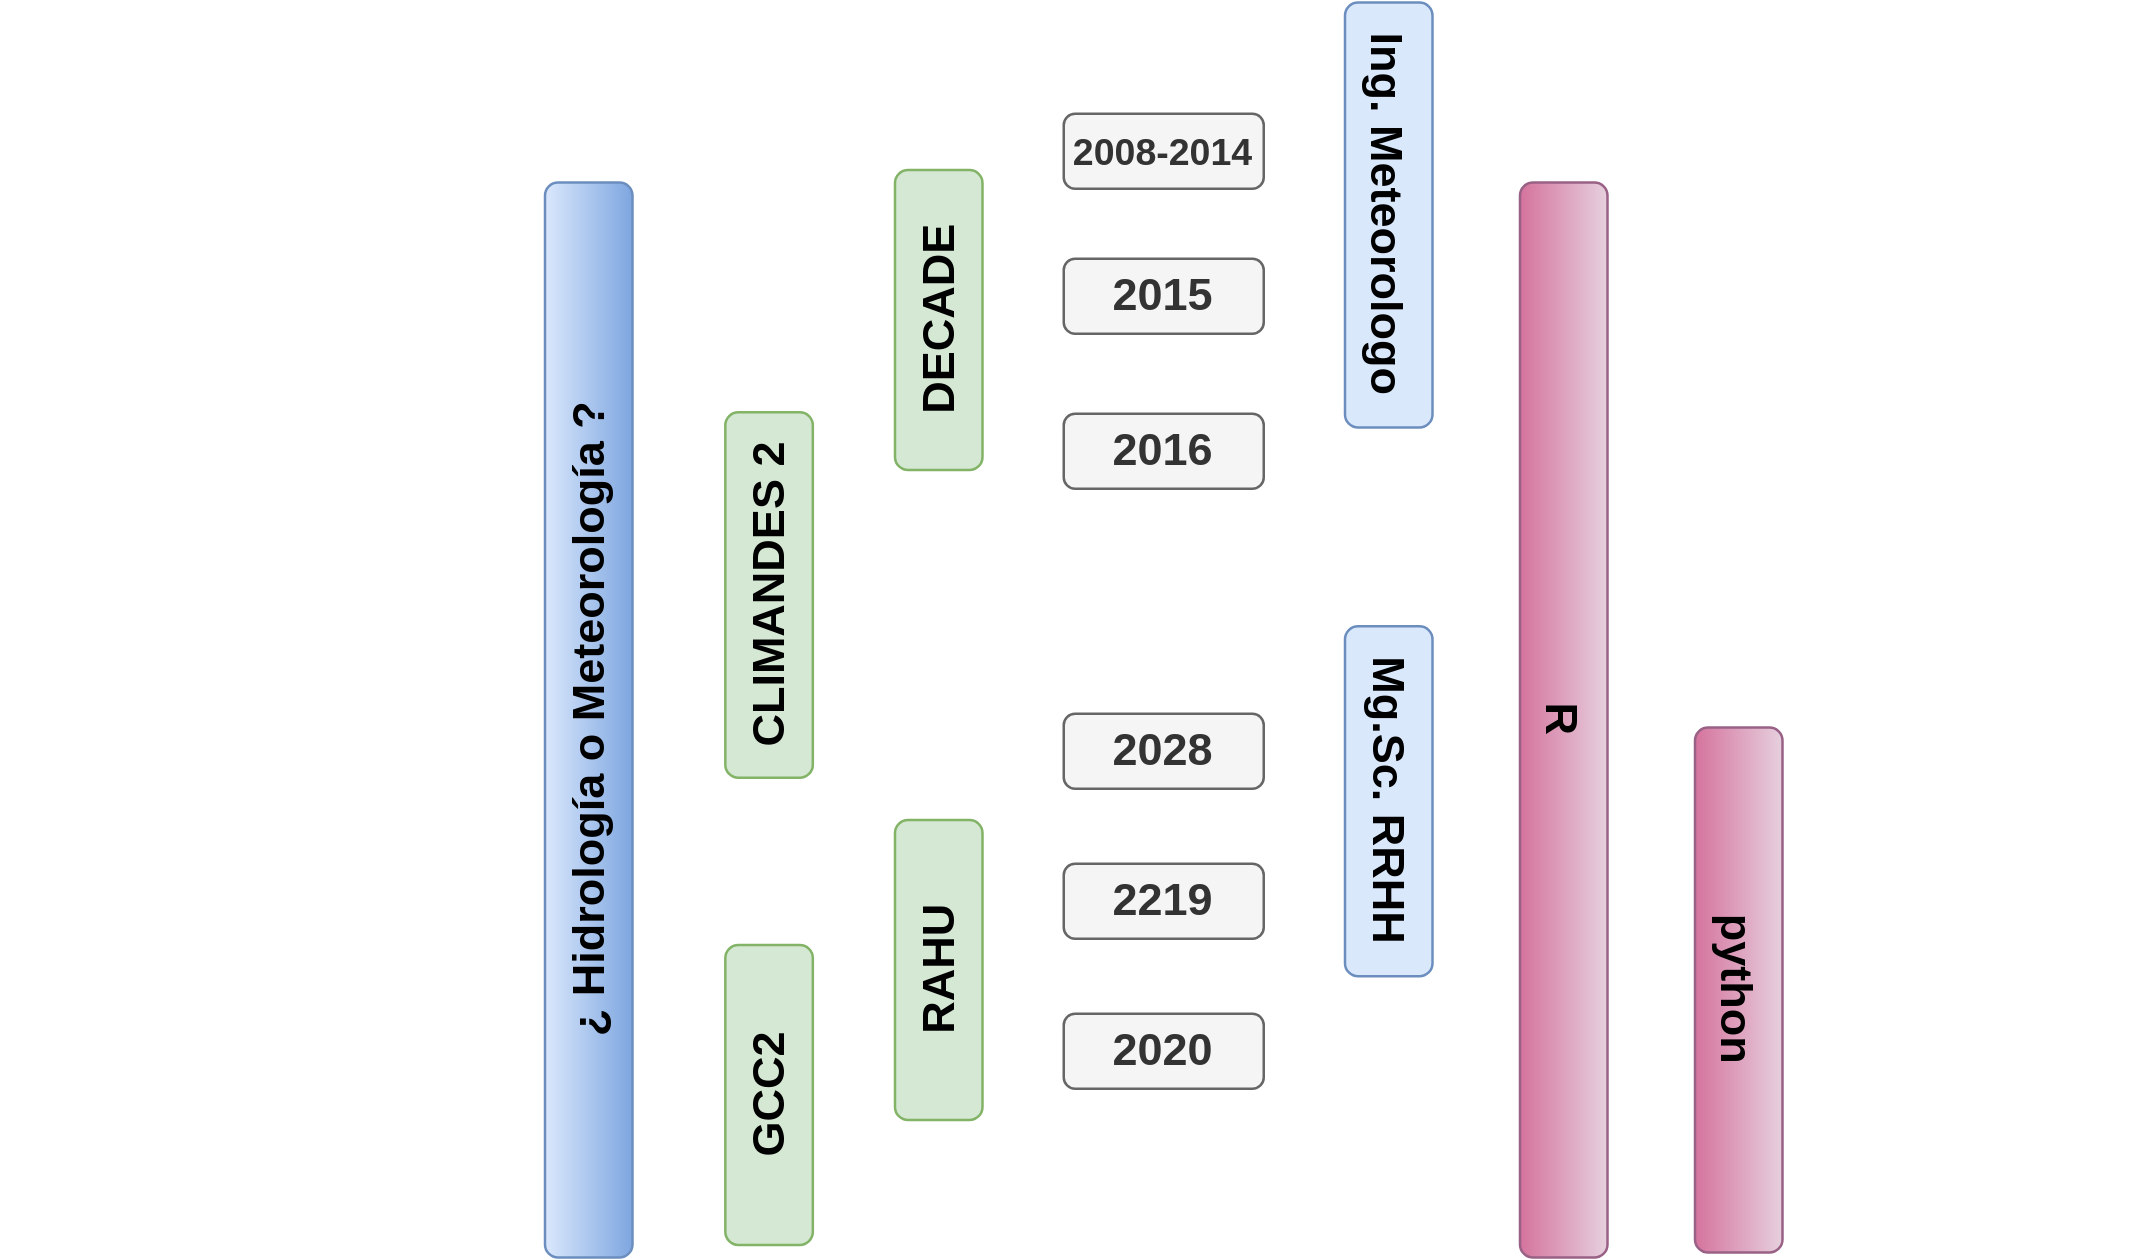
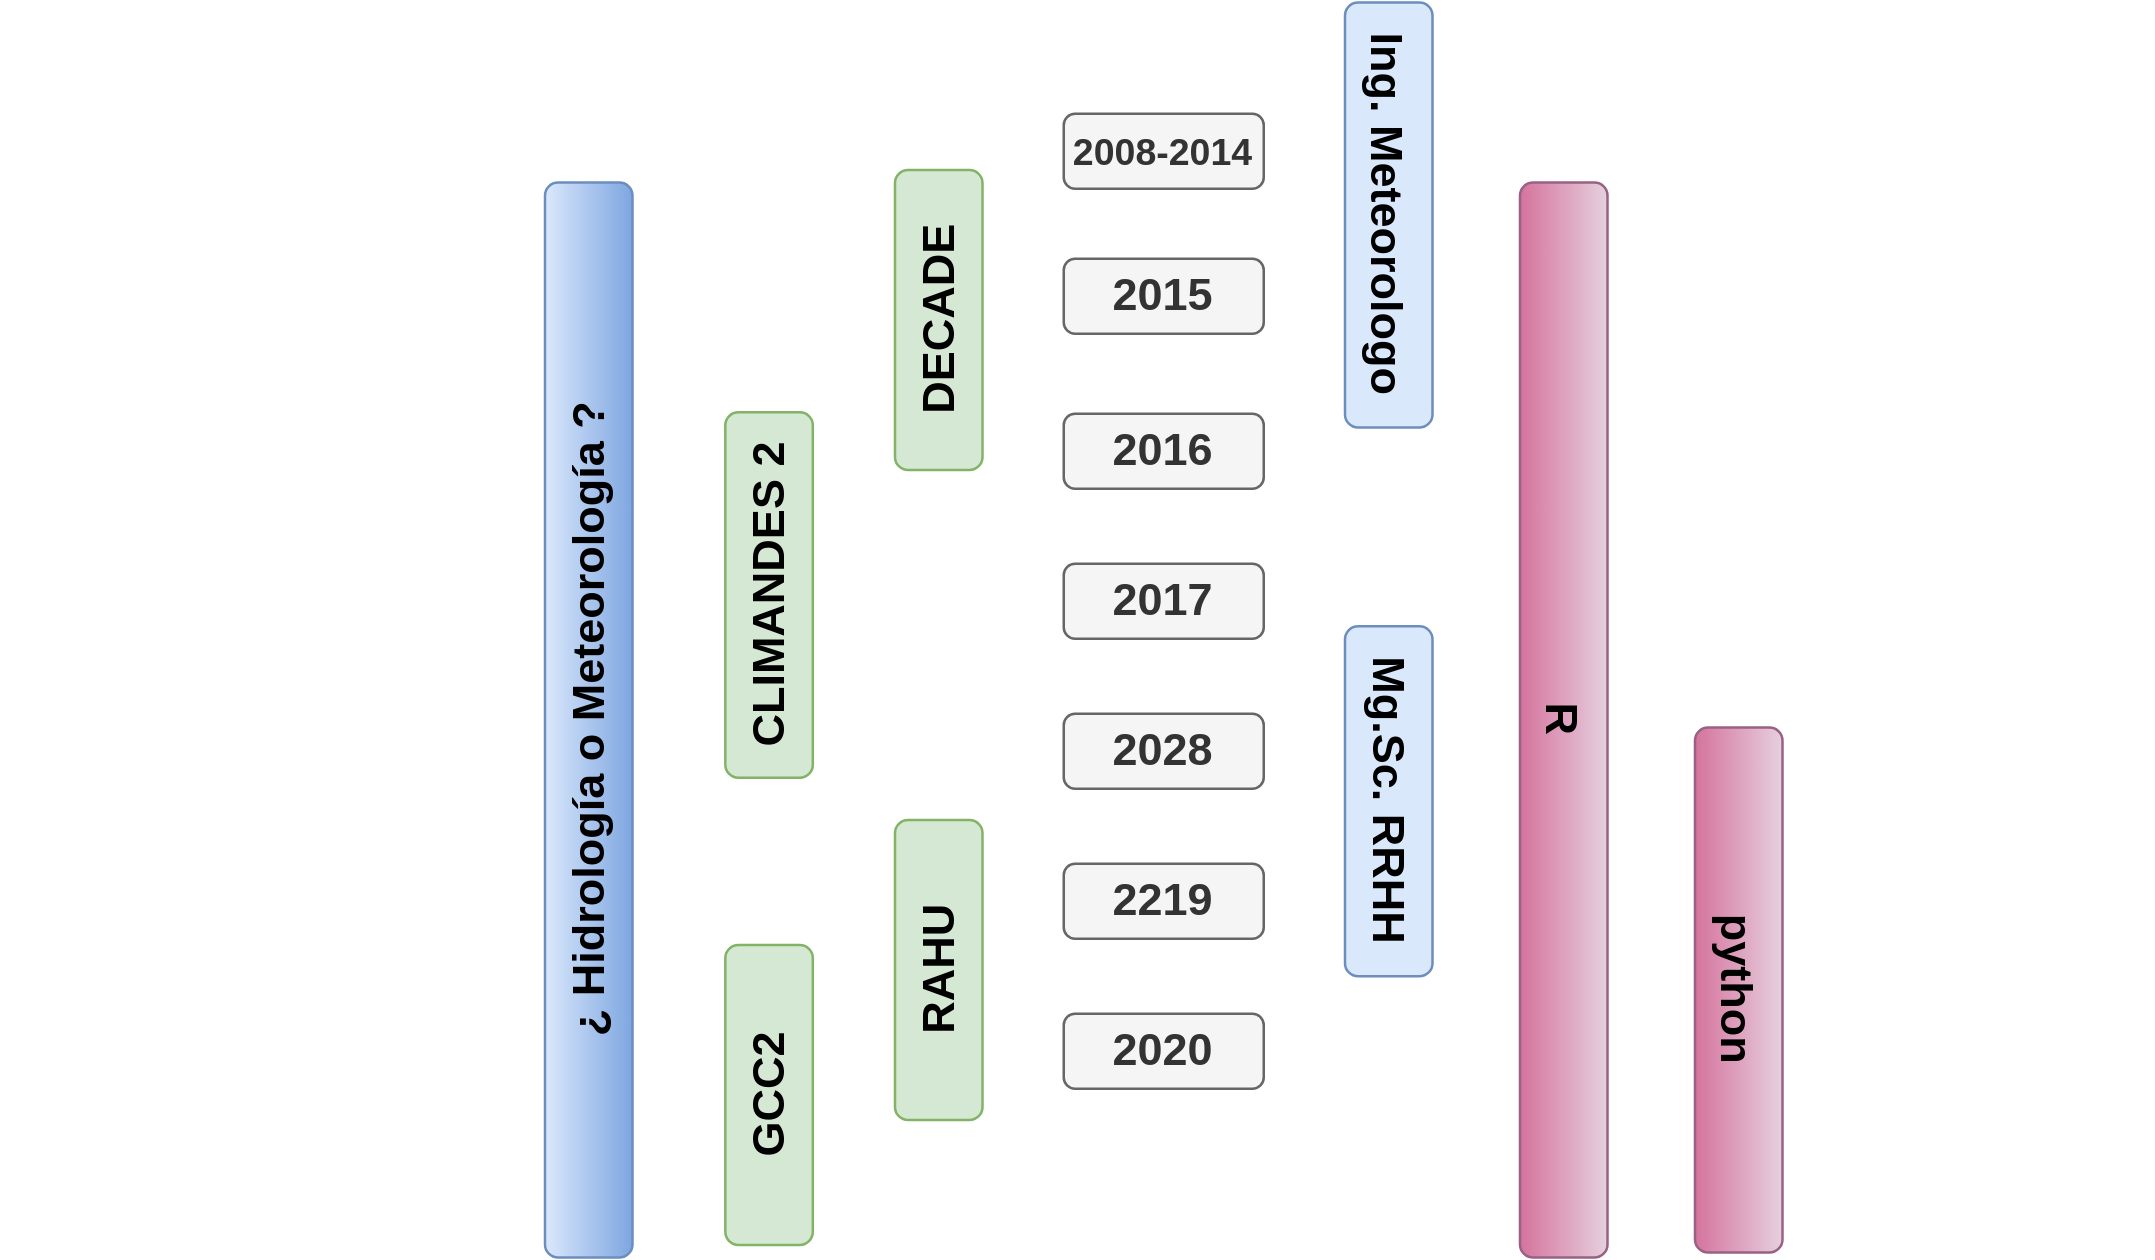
node "2017": added
